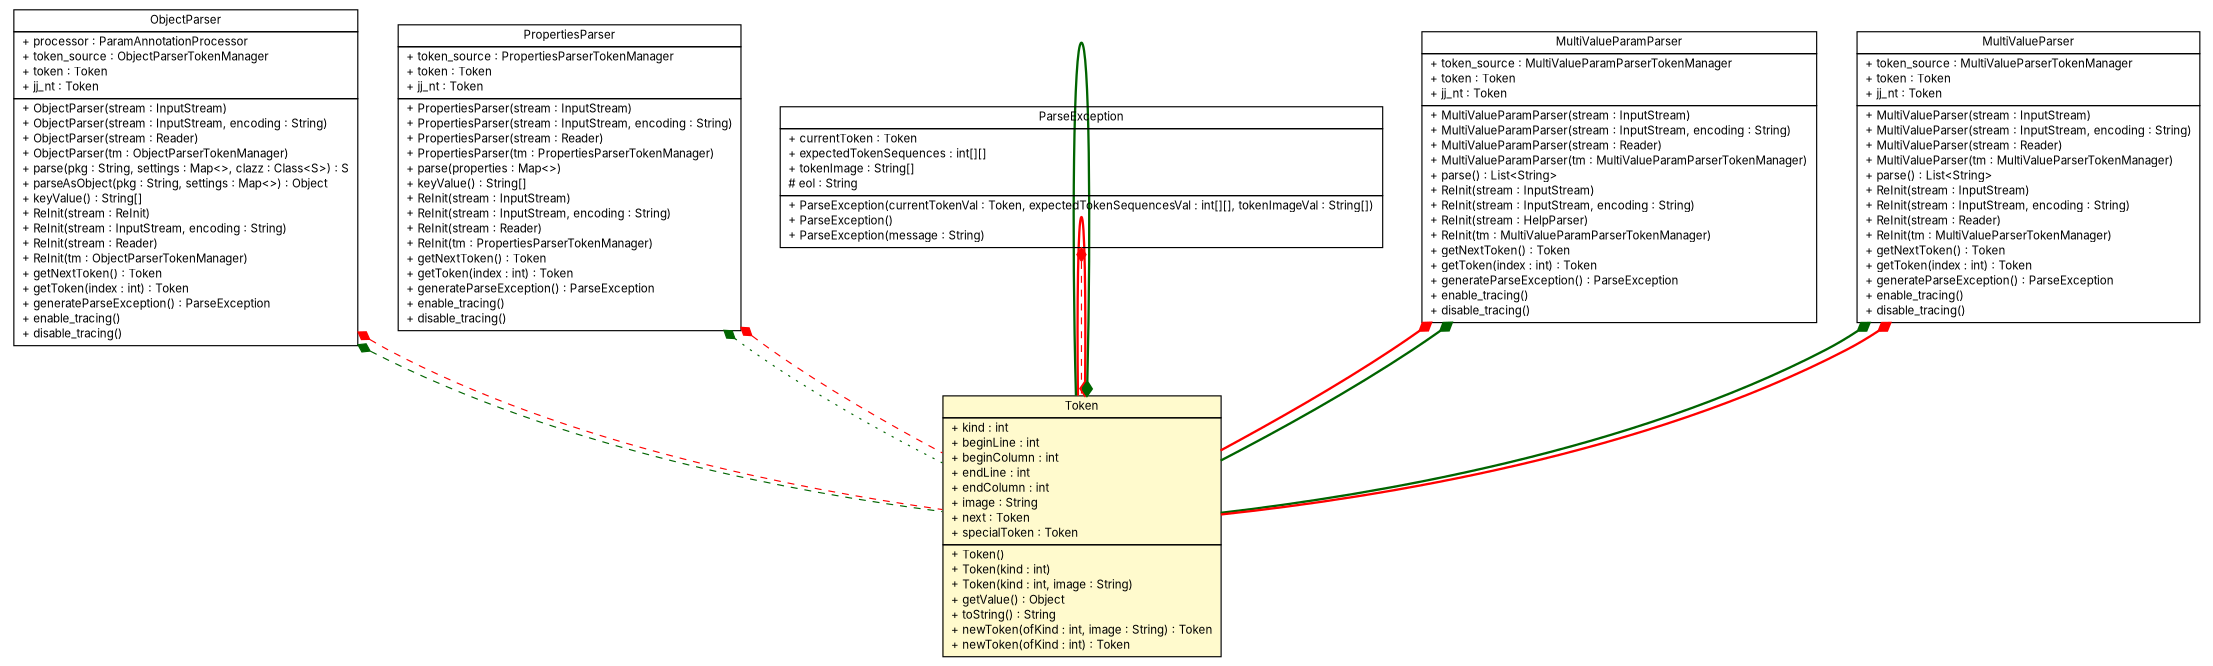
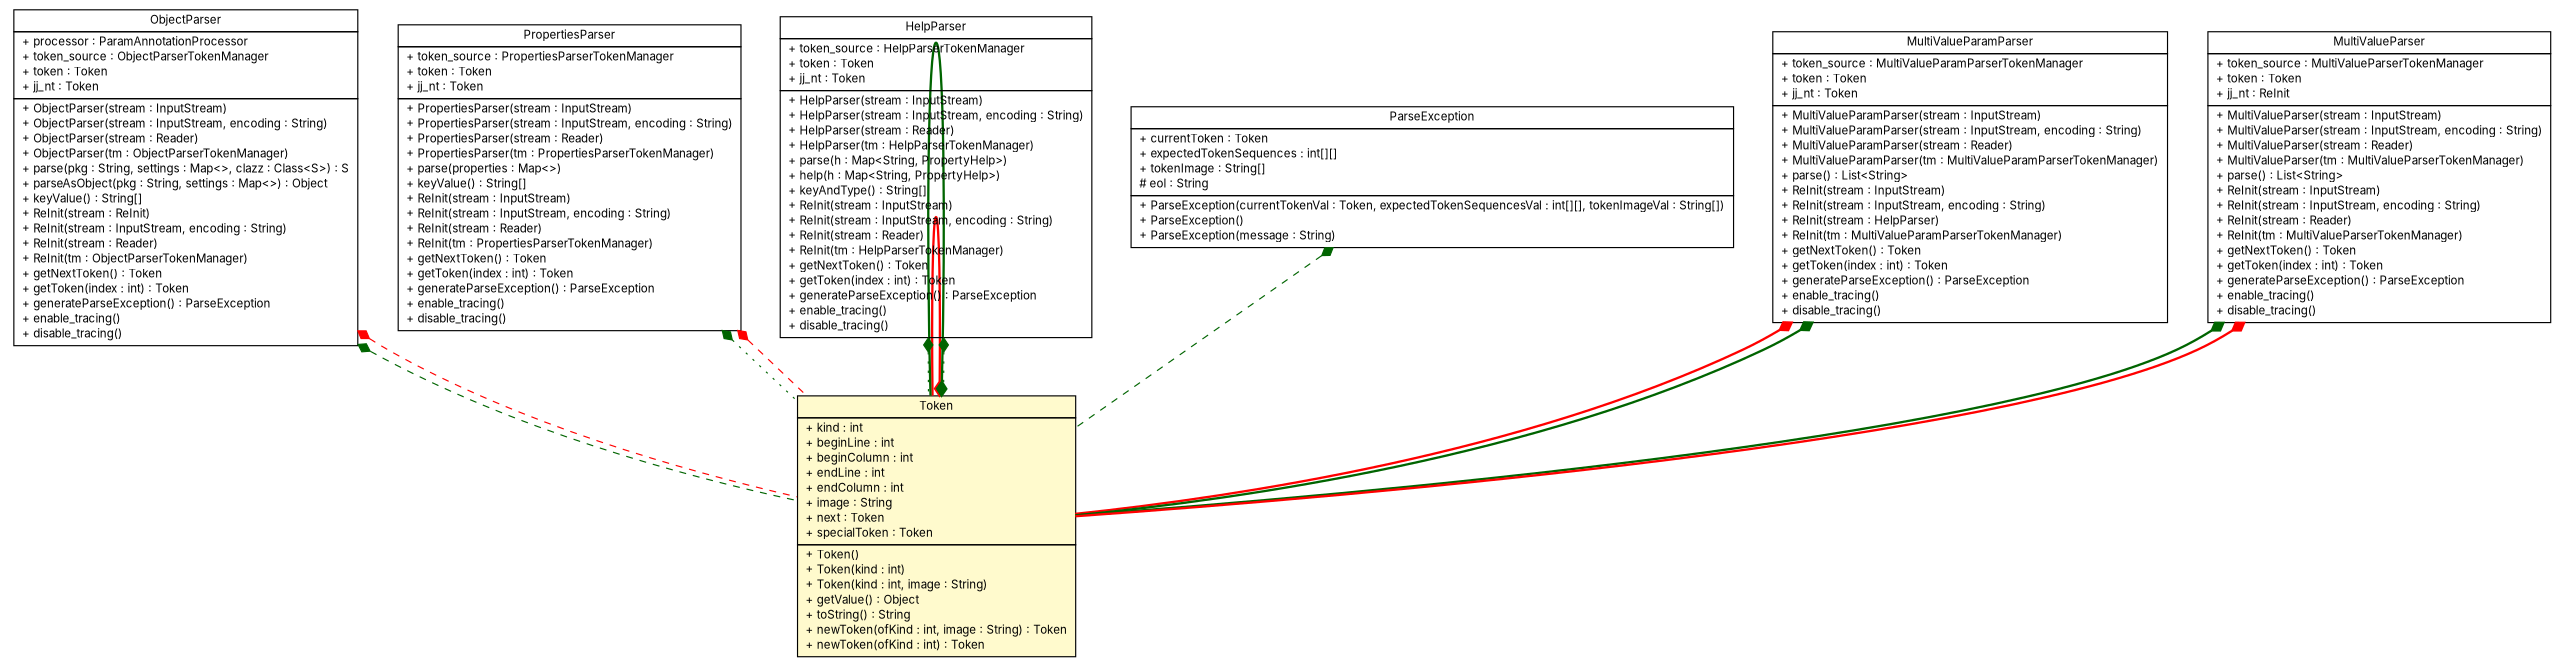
node "MultiValueParser": text "+ jj_nt : Token" -> "+ jj_nt : ReInit"
node "HelpParser": added
edge "ParseException" -- "Token": color red -> darkgreen
